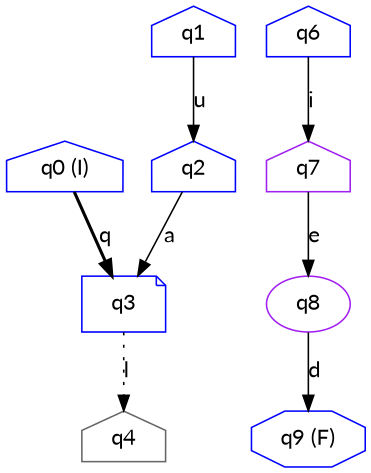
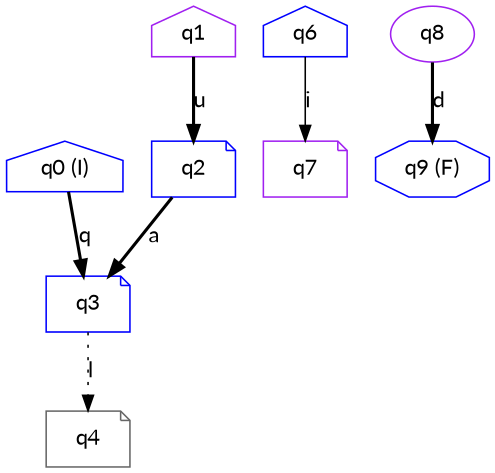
node "q1": color blue -> purple
edge "q1" -> "q2": style solid -> bold
node "q2": shape house -> note
node "q7": shape house -> note
edge "q7" -> "q8": removed, label "e"
edge "q2" -> "q3": style solid -> bold
edge "q8" -> "q9 (F)": style solid -> bold
node "q4": shape house -> note
